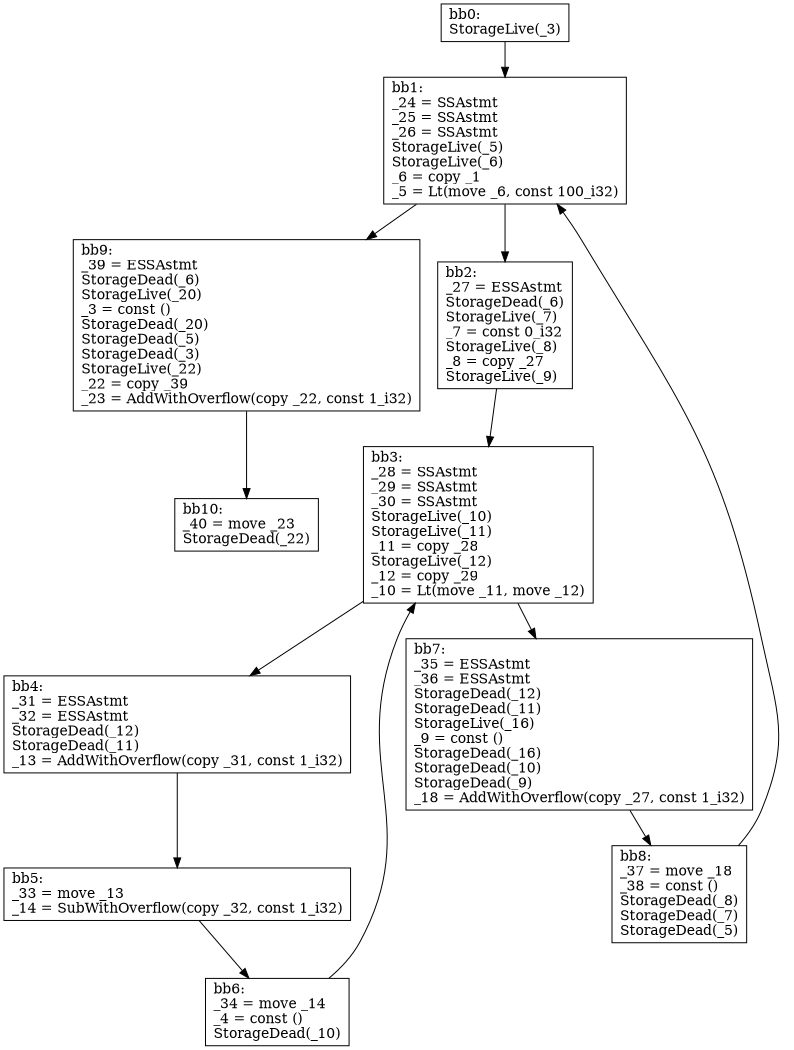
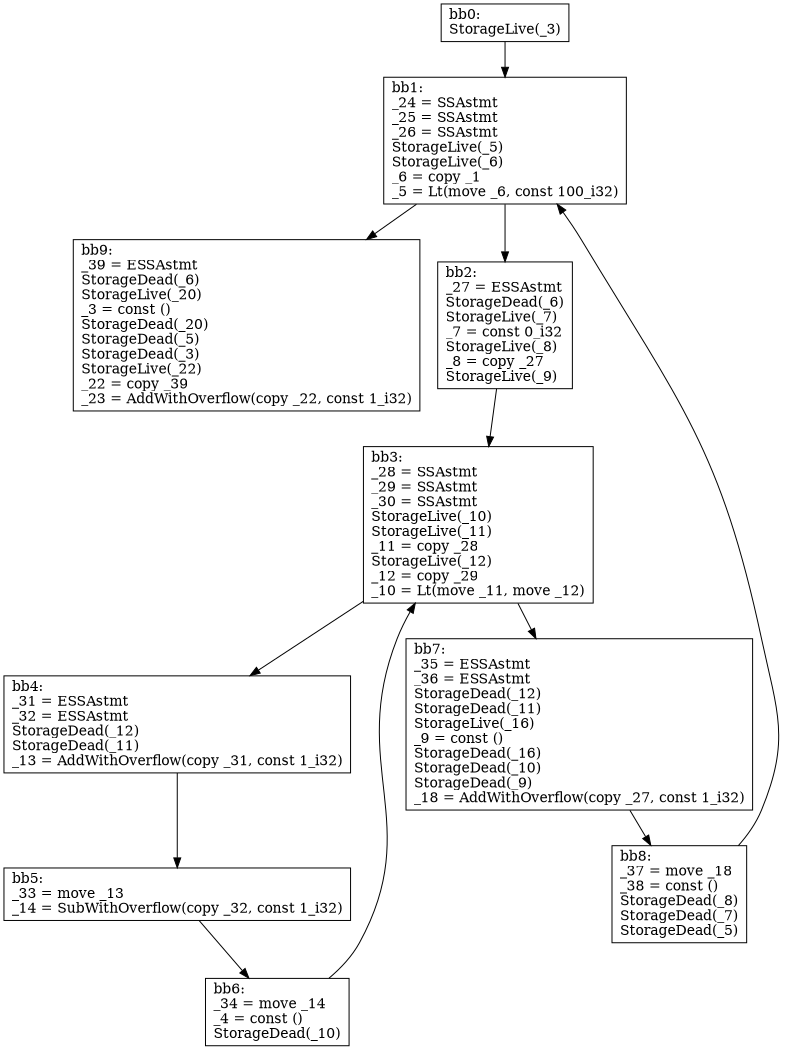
node "bb10: _40 = move _23 StorageDead(_22)": removed
